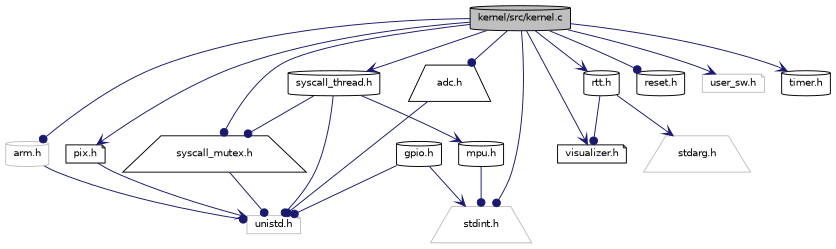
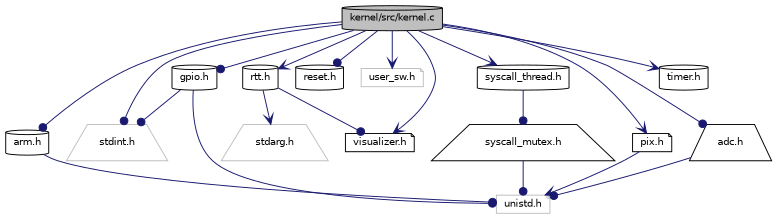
edge "kernel/src/kernel.c" -> "syscall_mutex.h": now "kernel/src/kernel.c" -> "gpio.h"
node "arm.h": color grey75 -> black
node "mpu.h": removed
edge "syscall_thread.h" -> "unistd.h": removed
edge "gpio.h" -> "stdint.h": arrowhead vee -> dot
